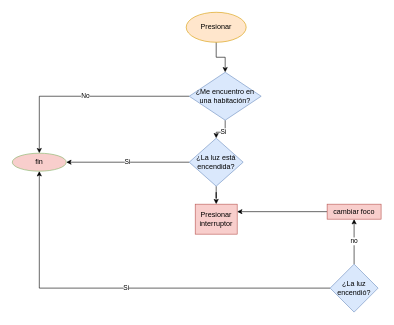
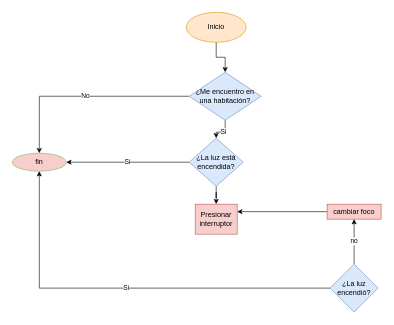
node "Presionar": label "Presionar" -> "Inicio"
